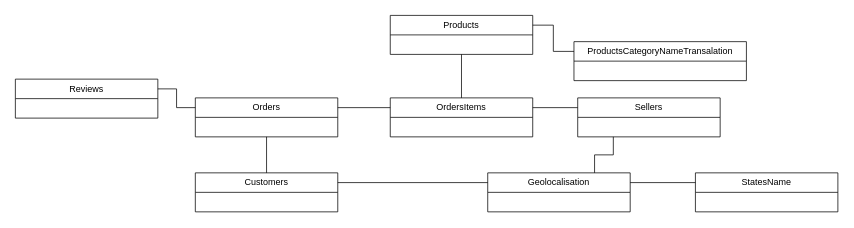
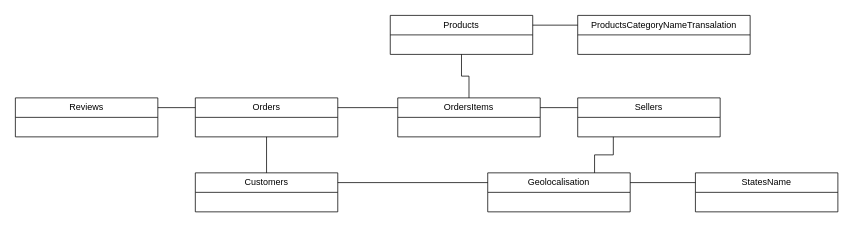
node "ProductsCategoryNameTransalation": moved (660, 61) -> (664, 35)
node "Reviews": moved (87, 99) -> (87, 117)
node "OrdersItems": moved (462, 117) -> (469, 117)
